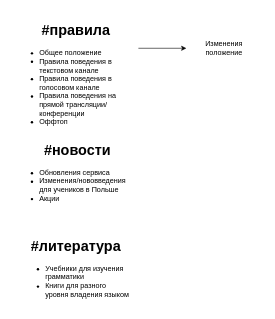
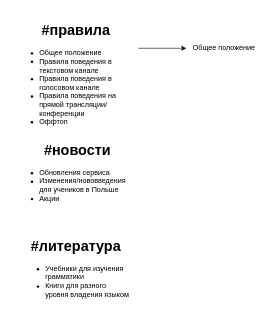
node "Изменения положение": label "Изменения положение" -> "Общее положение"
